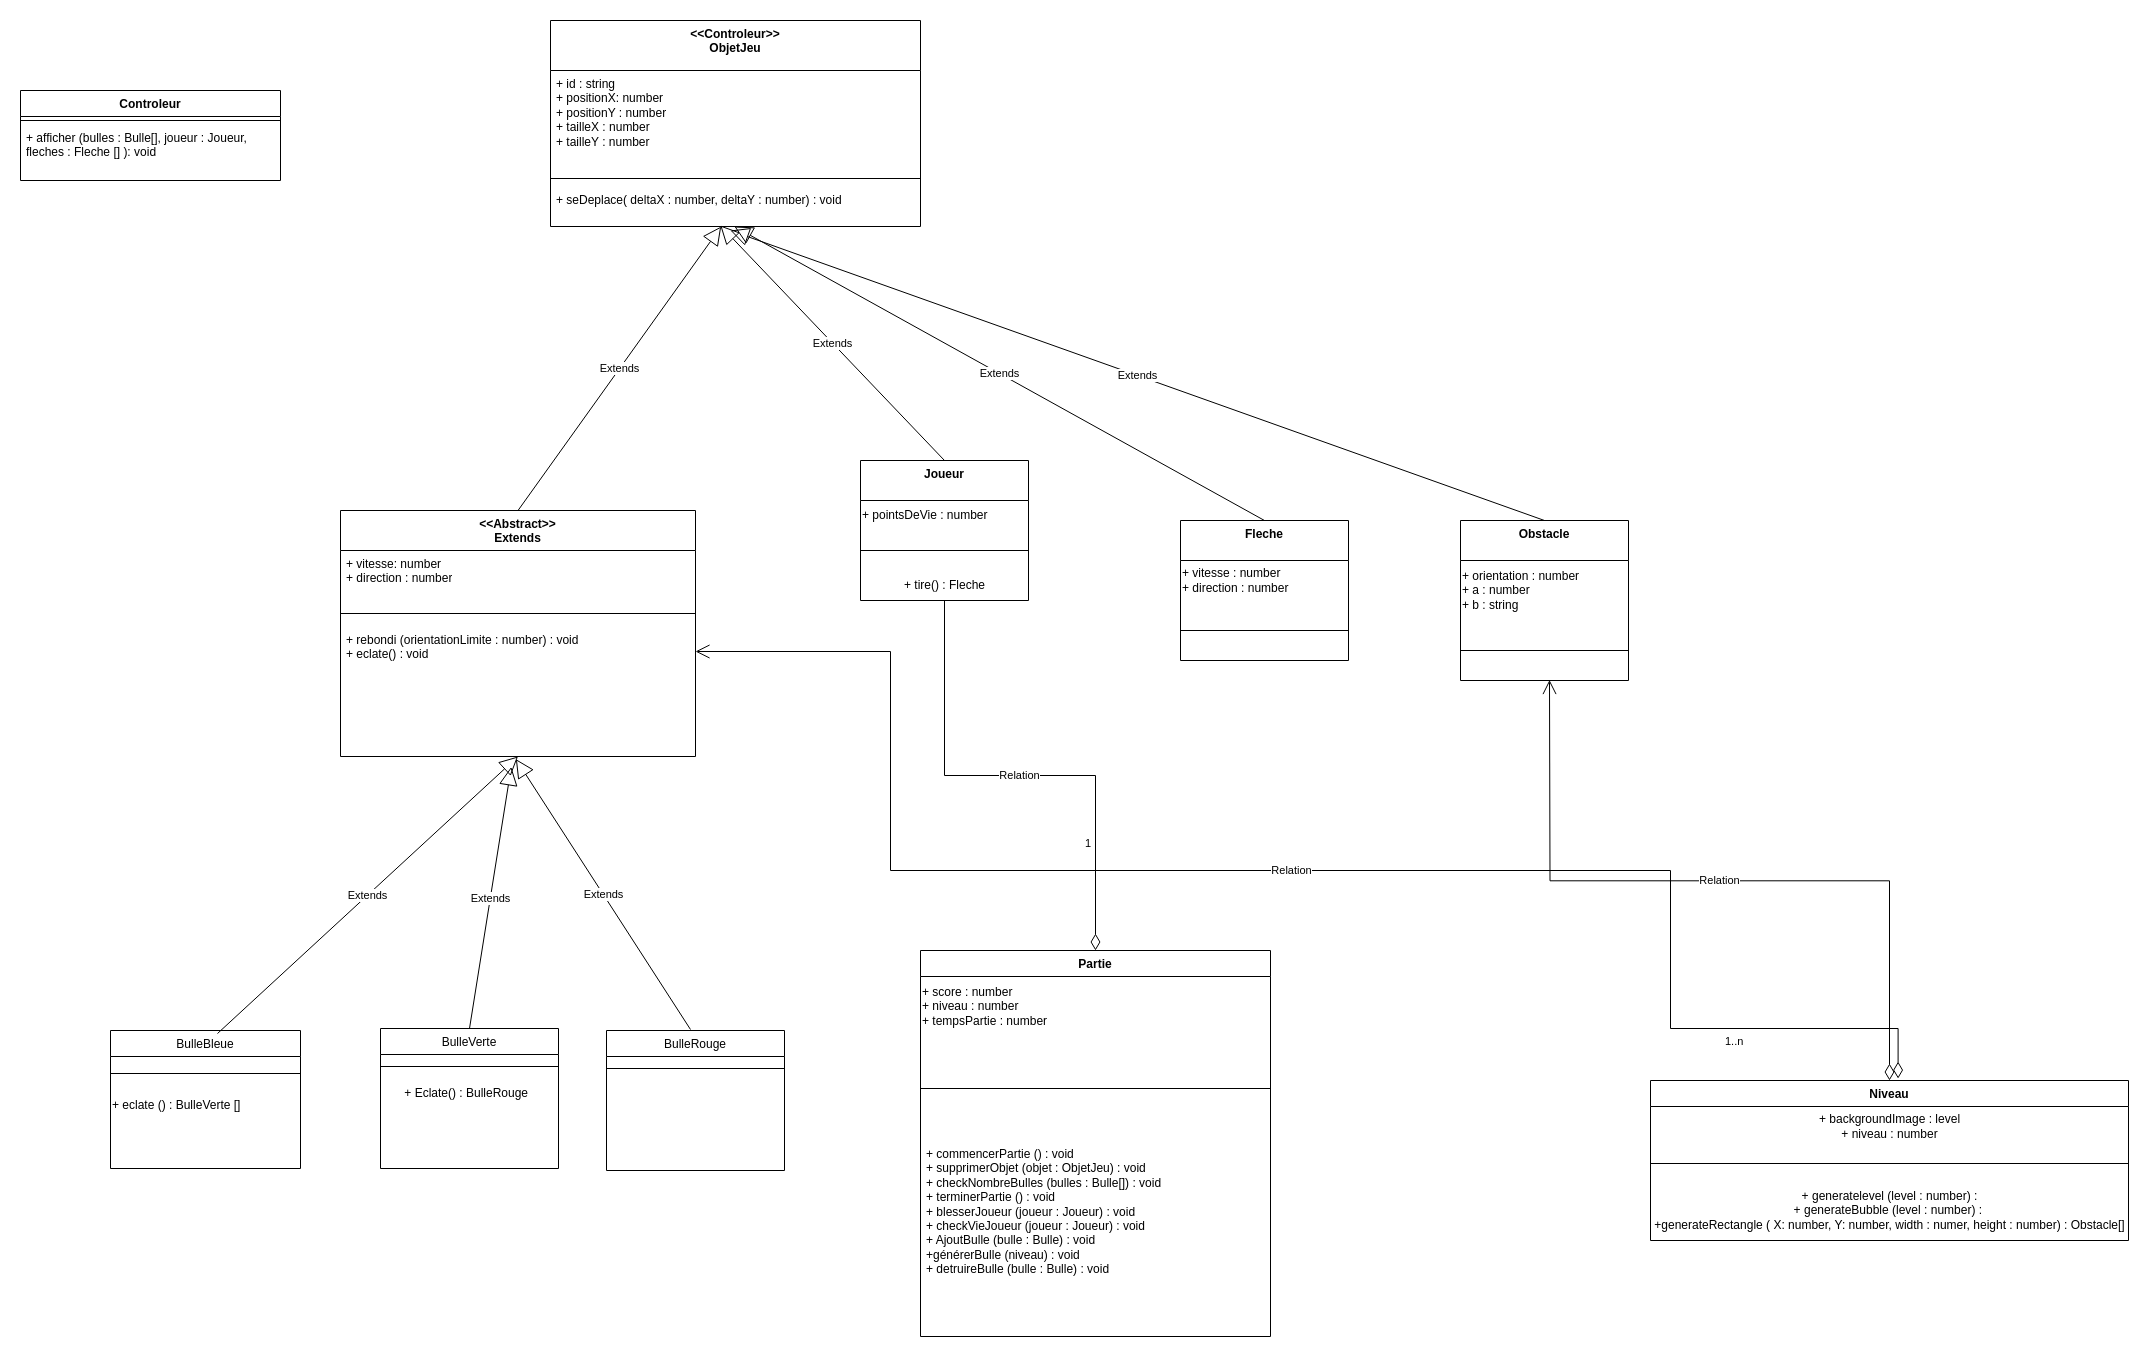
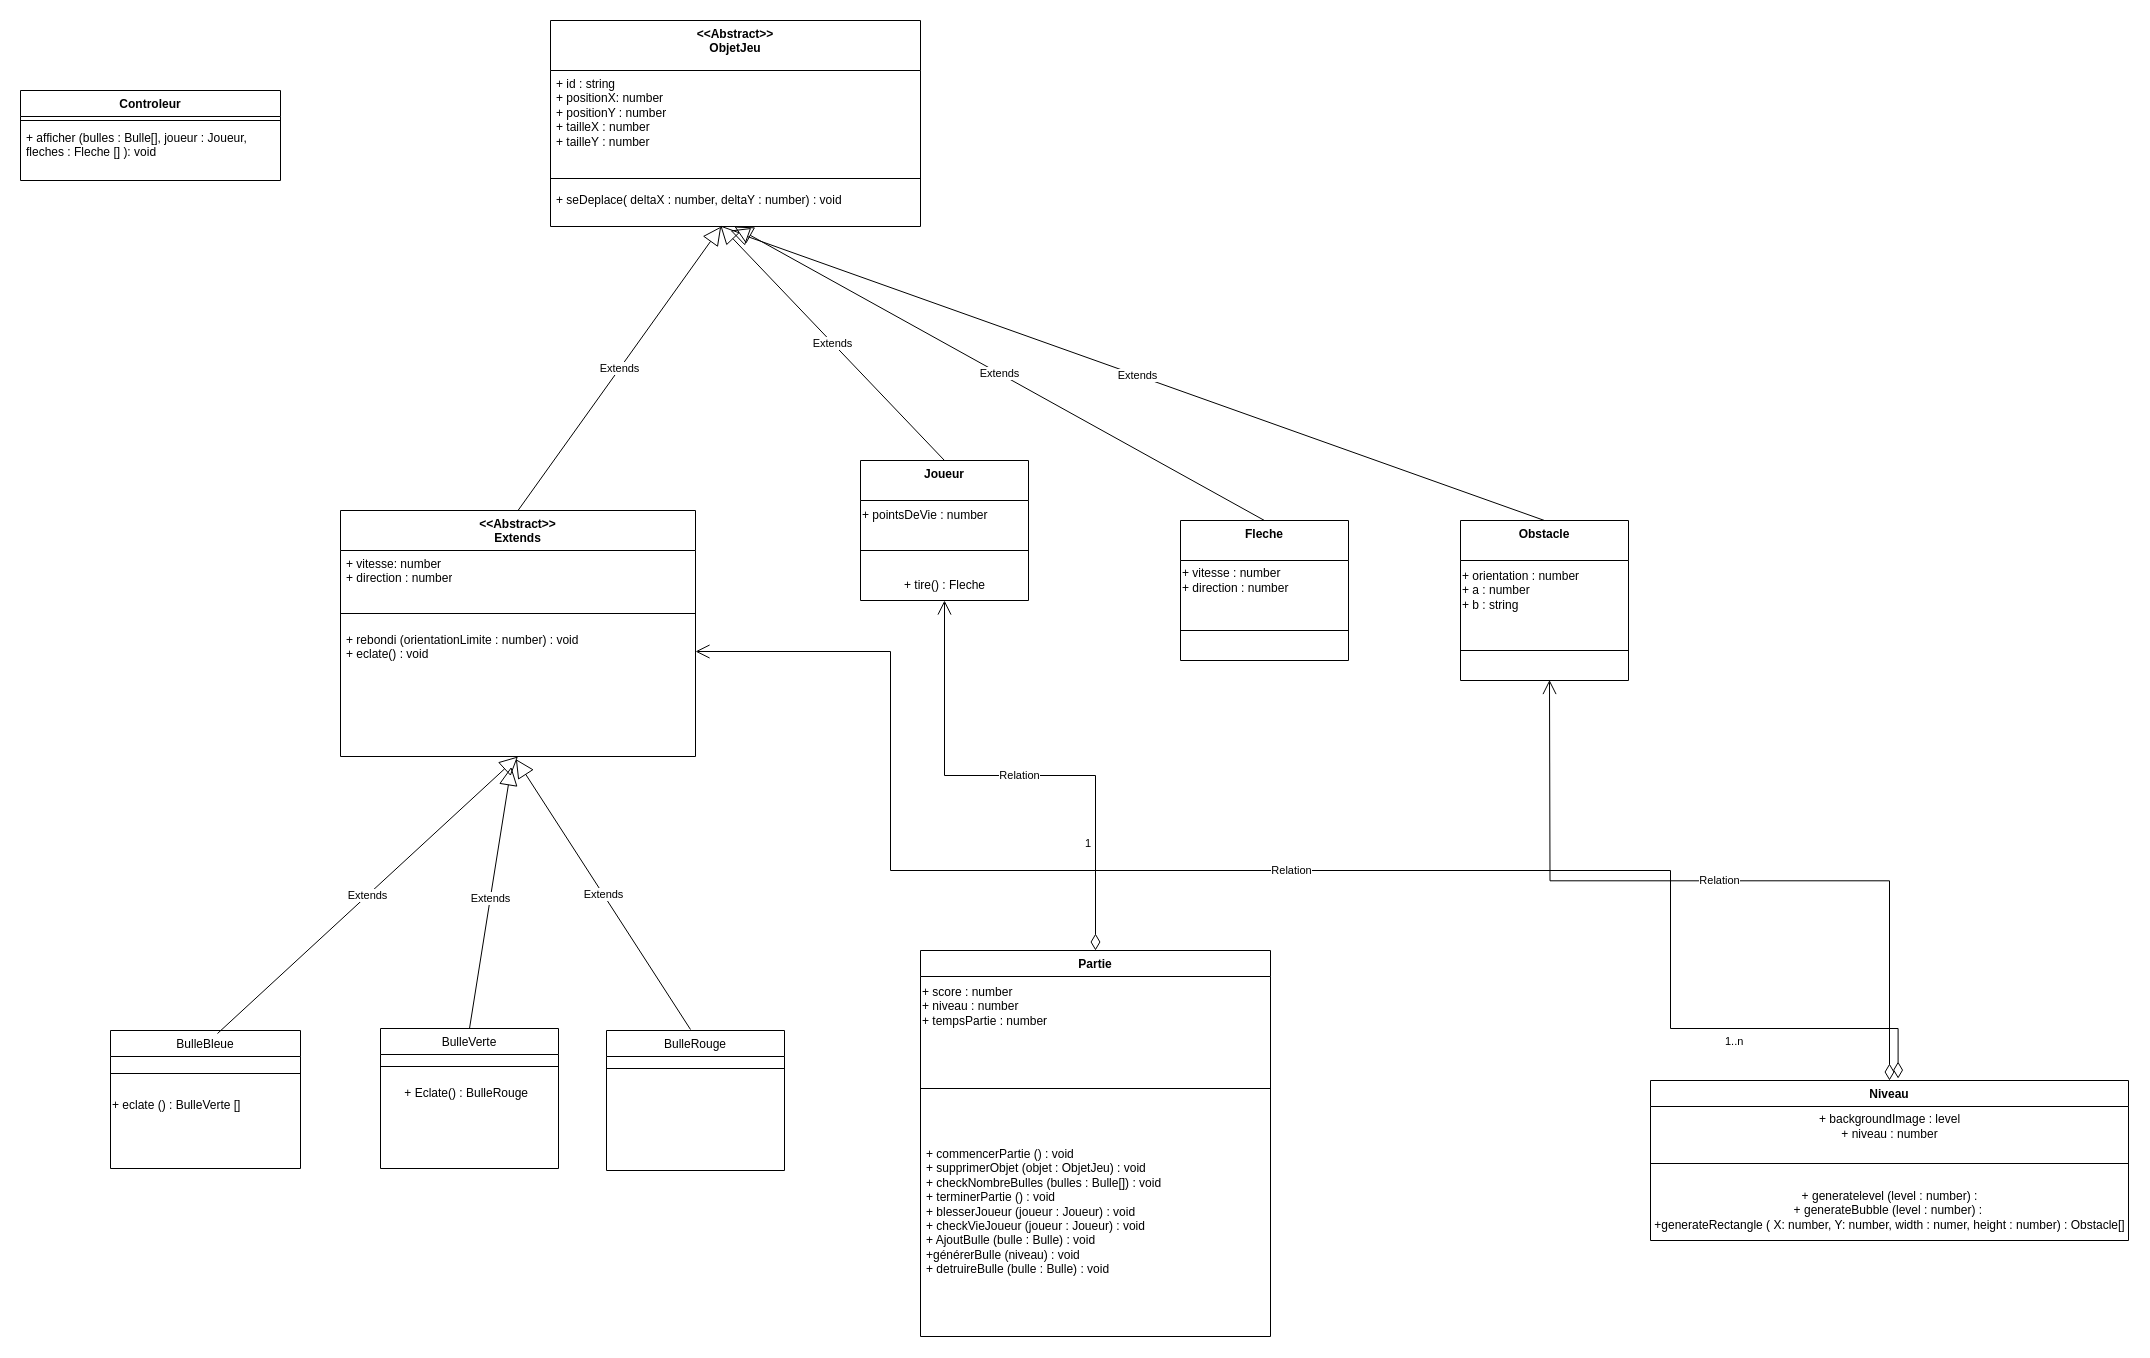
node "<<Controleur>> ObjetJeu": label "<<Controleur>> ObjetJeu" -> "<<Abstract>> ObjetJeu"
edge "+ tire() : Fleche" -> "Partie": arrowhead none -> open
